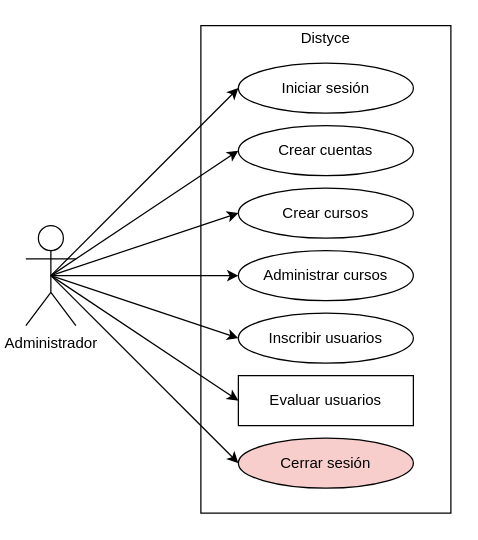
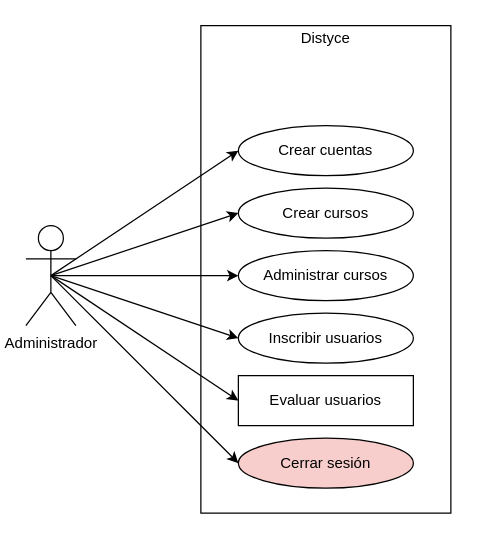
node "Iniciar sesión": removed
edge "Administrador" -> "Iniciar sesión": removed
